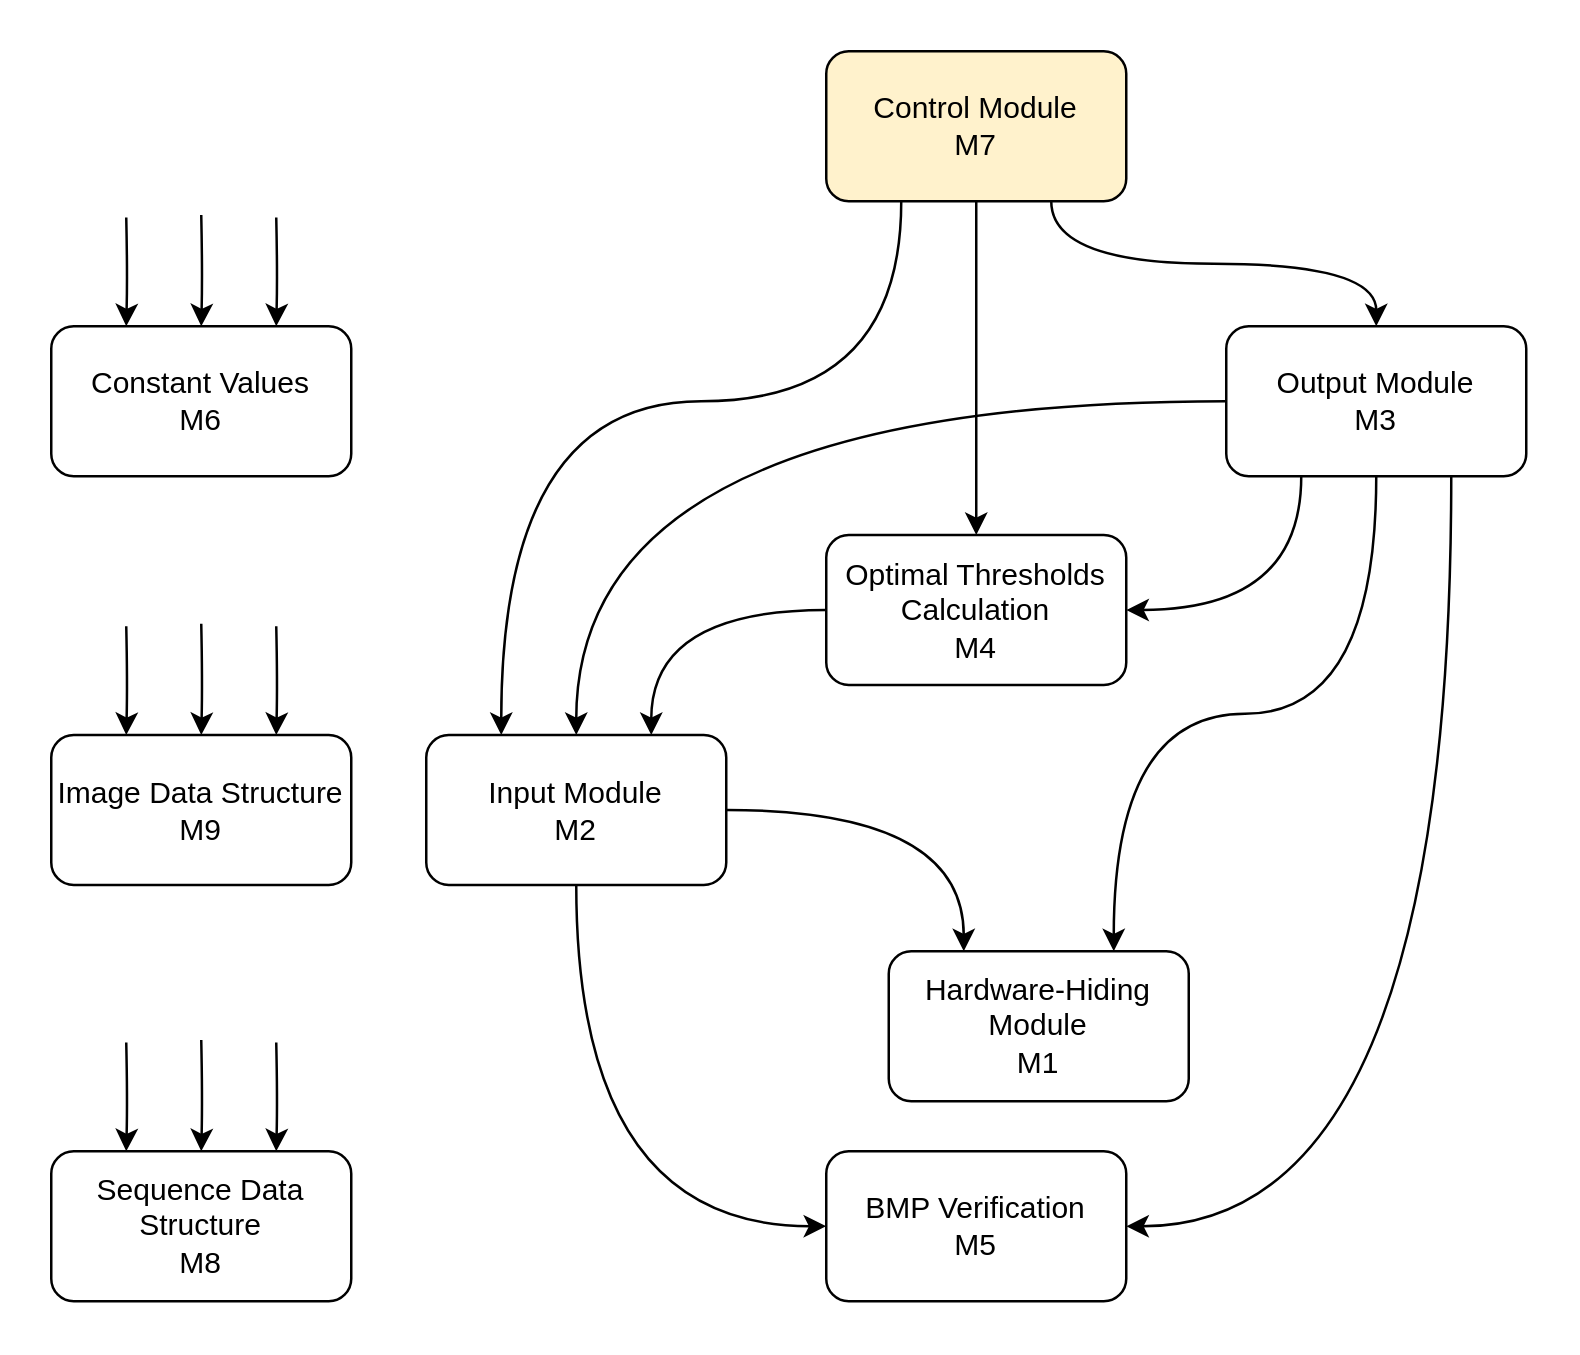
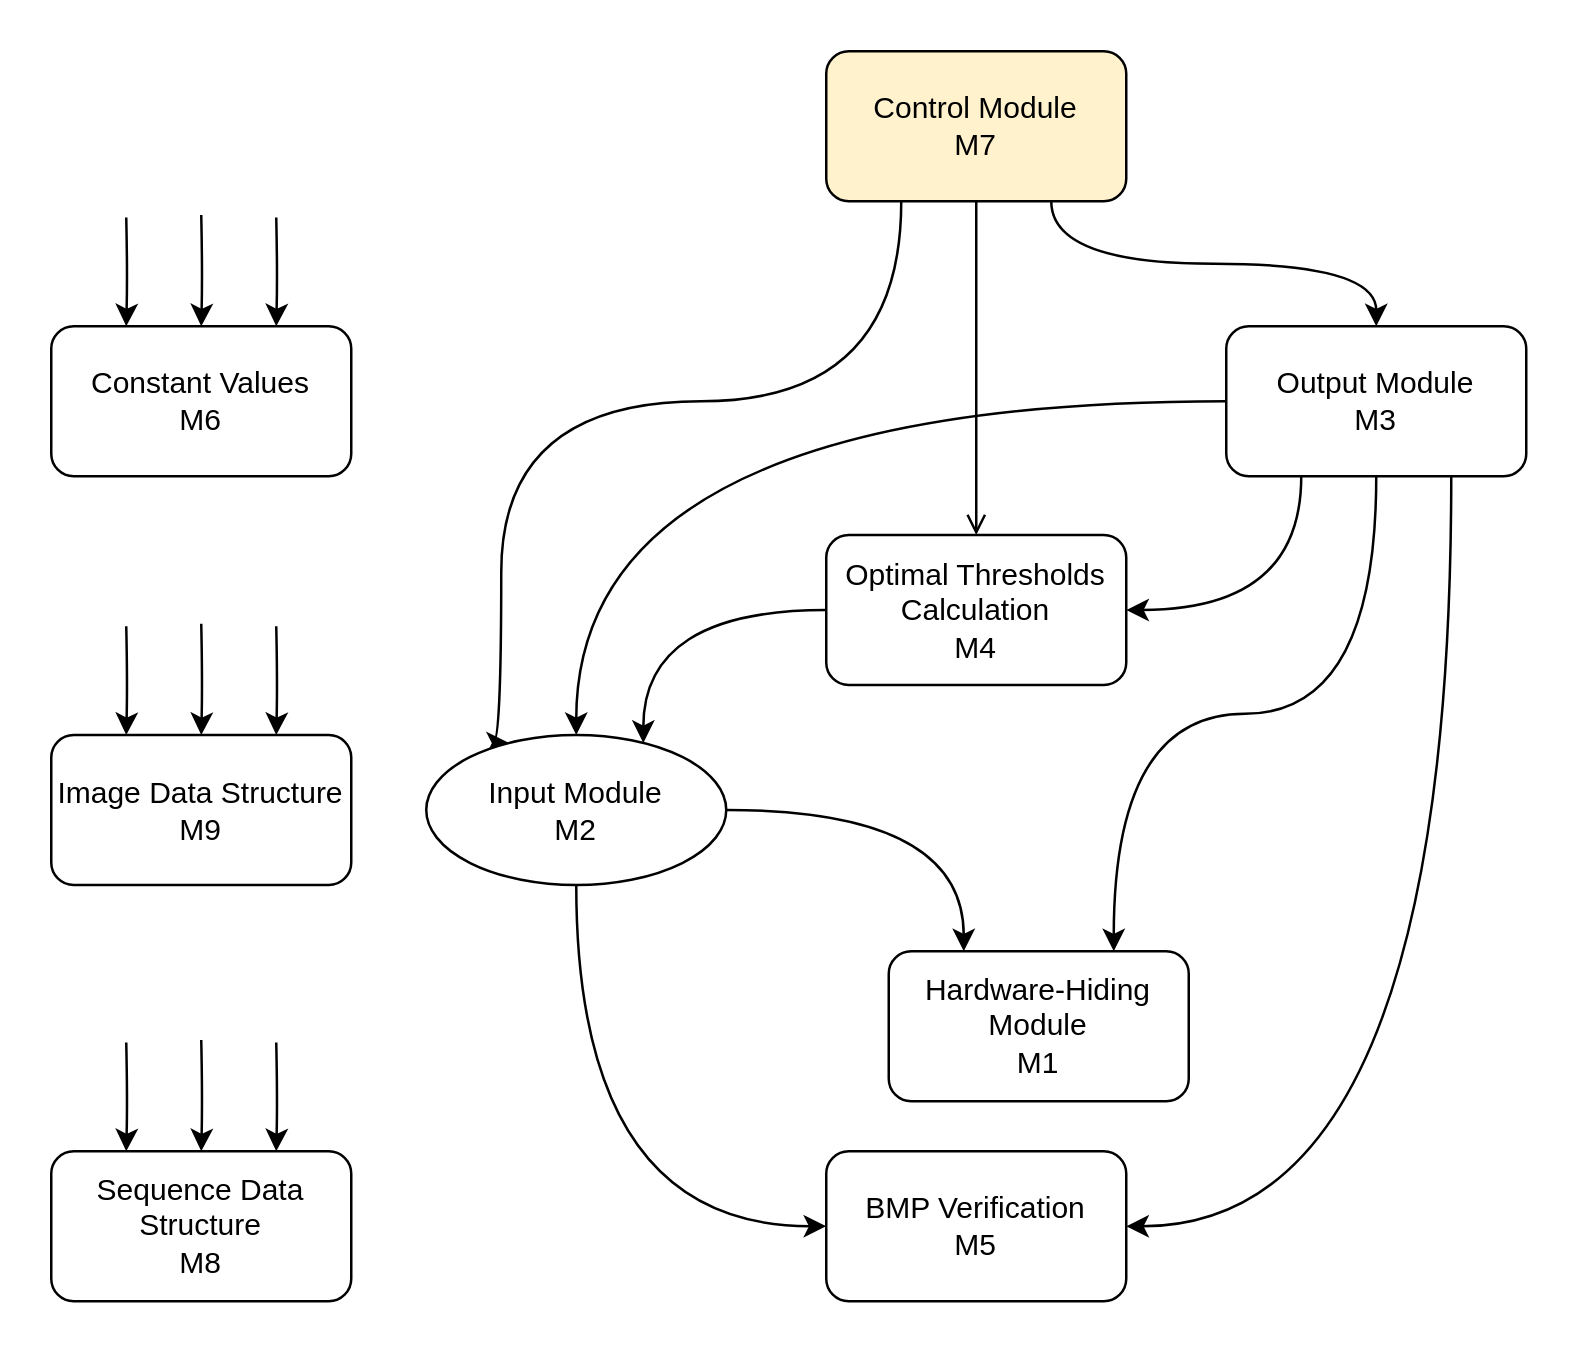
edge "Control Module M7" -> "Optimal Thresholds Calculation M4": arrowhead classic -> open
node "Input Module M2": shape rounded rectangle -> ellipse
